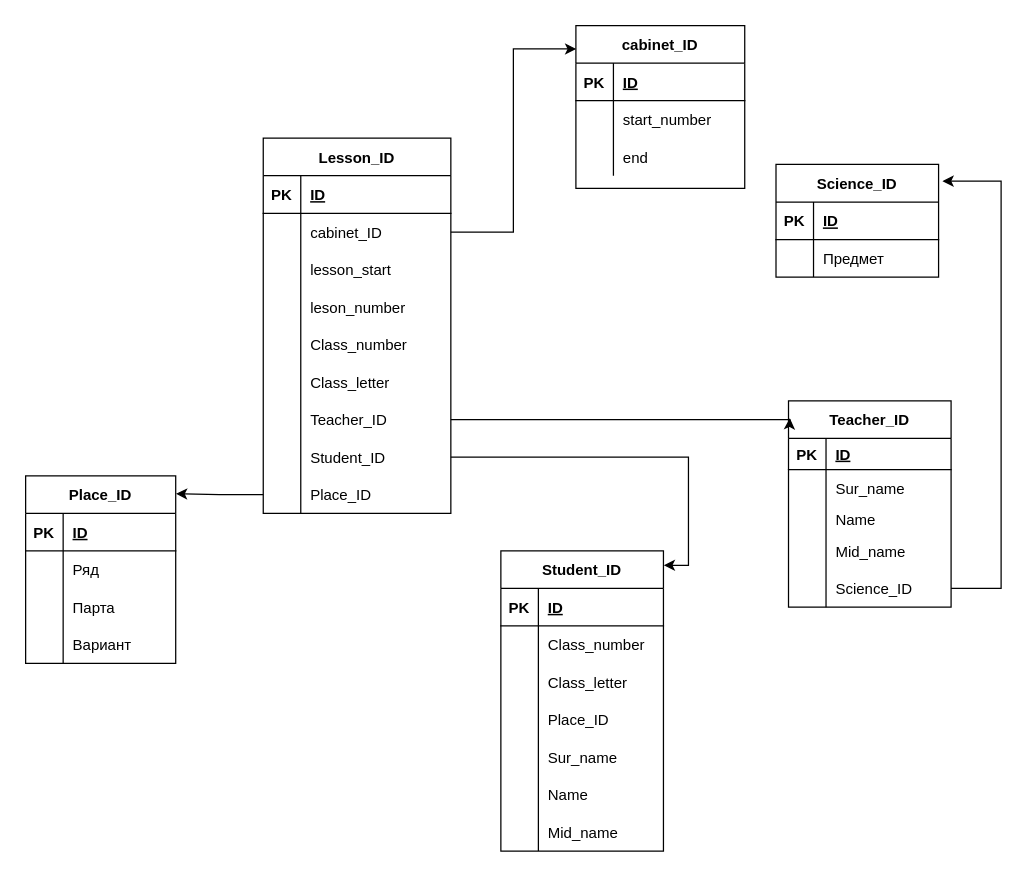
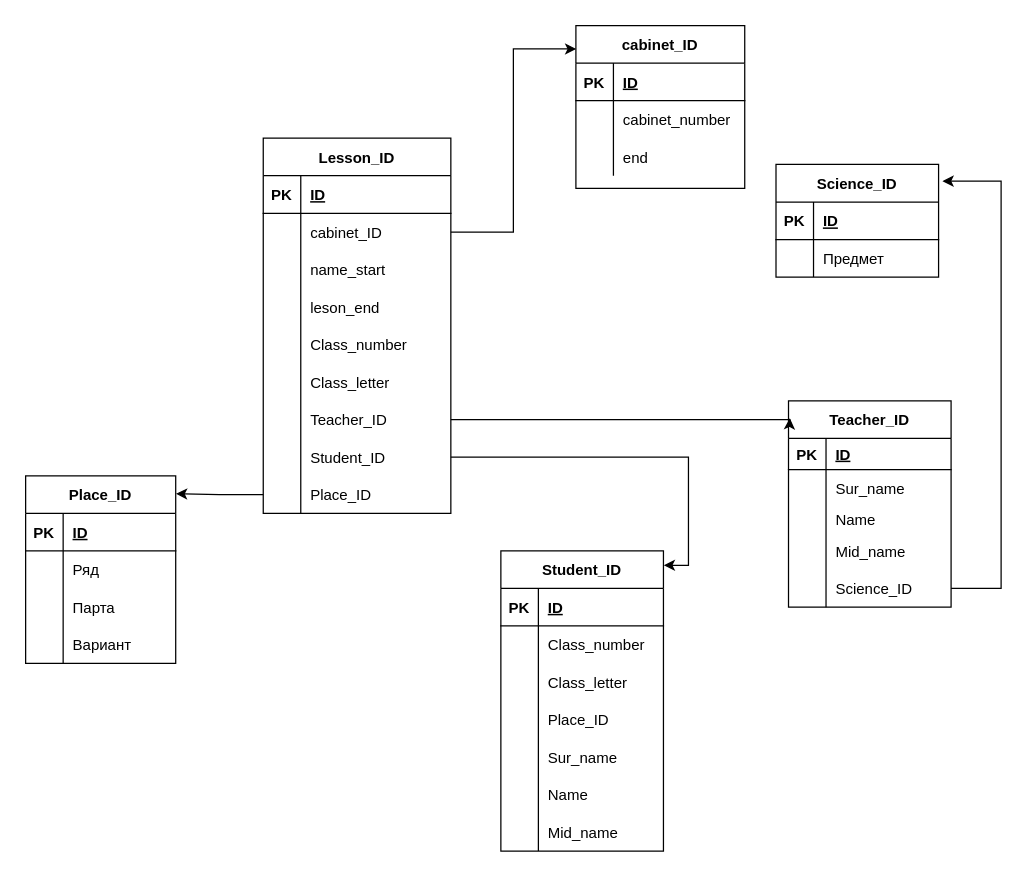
node "start_number": label "start_number" -> "cabinet_number"
node "lesson_start": label "lesson_start" -> "name_start"
node "leson_number": label "leson_number" -> "leson_end"
